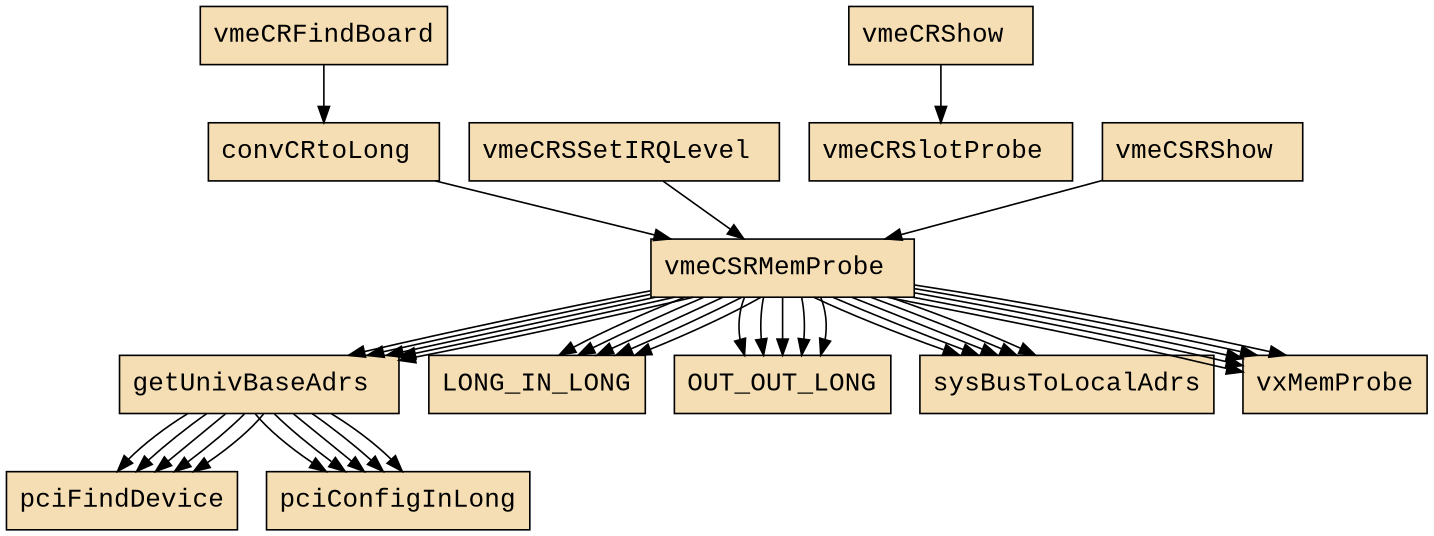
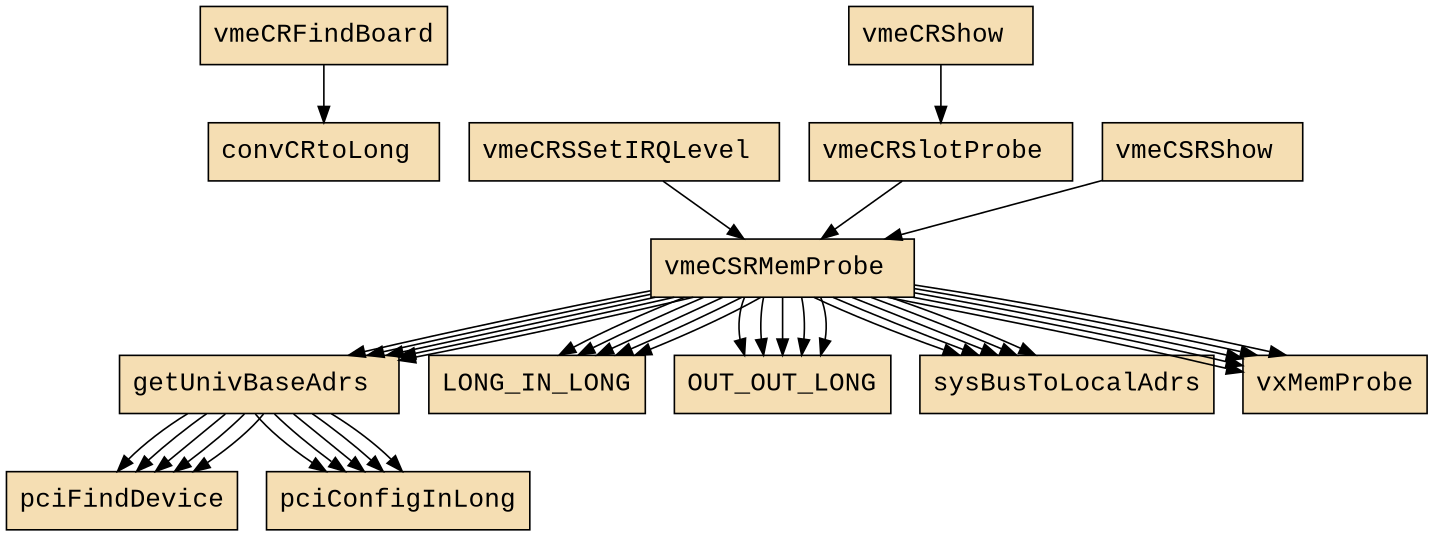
edge "convCRtoLong" -> "vmeCSRMemProbe": now "vmeCRSlotProbe" -> "vmeCSRMemProbe"
